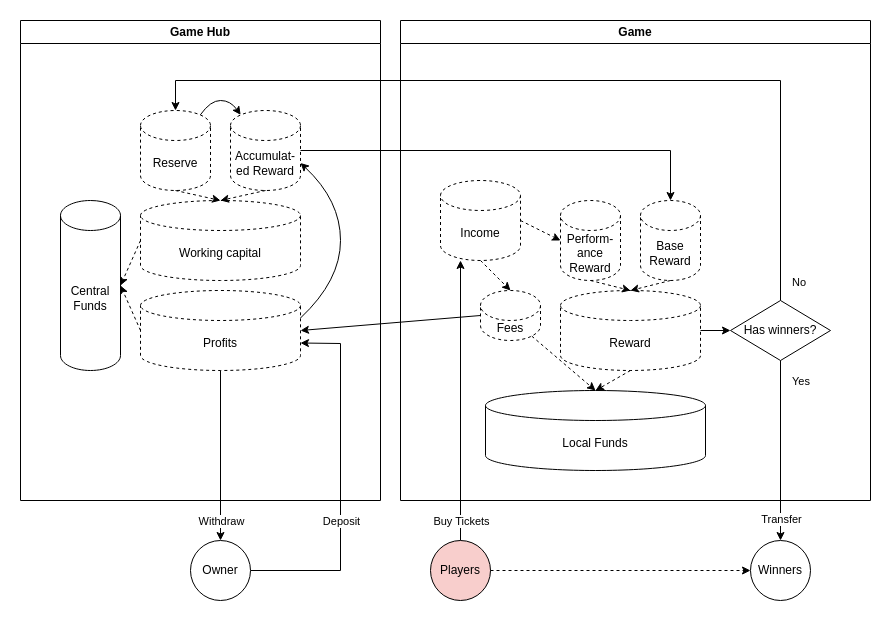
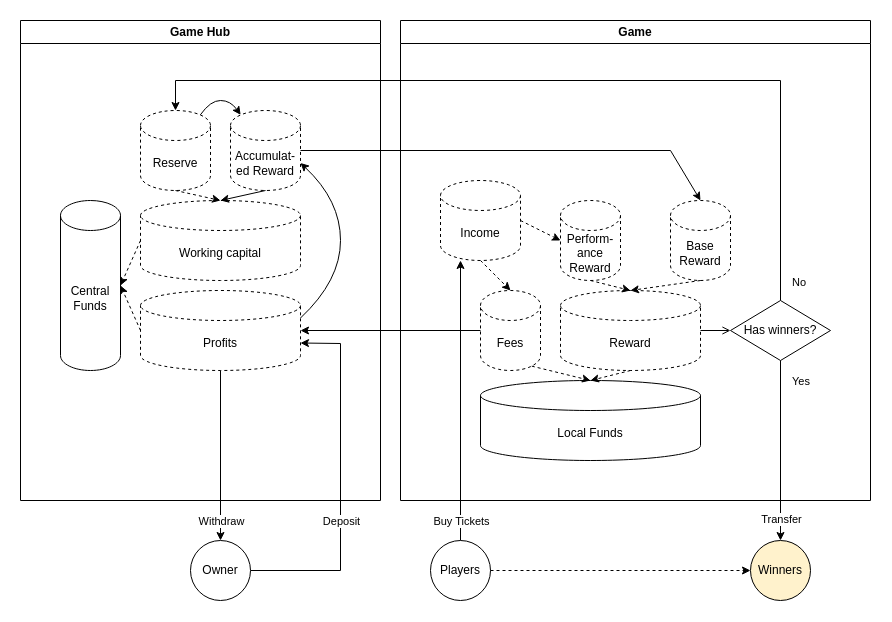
edge "Accumulat-ed Reward" -> "Working capital": style dashed -> solid
node "Base Reward": moved (671, 241) -> (701, 241)
node "Fees": size 60x50 -> 60x80
edge "Reward" -> "Has winners?": arrowhead classic -> open
node "Local Funds": moved (596, 431) -> (591, 421)
node "Players": fillcolor #f8cecc -> #ffffff
node "Winners": fillcolor #ffffff -> #fff2cc
